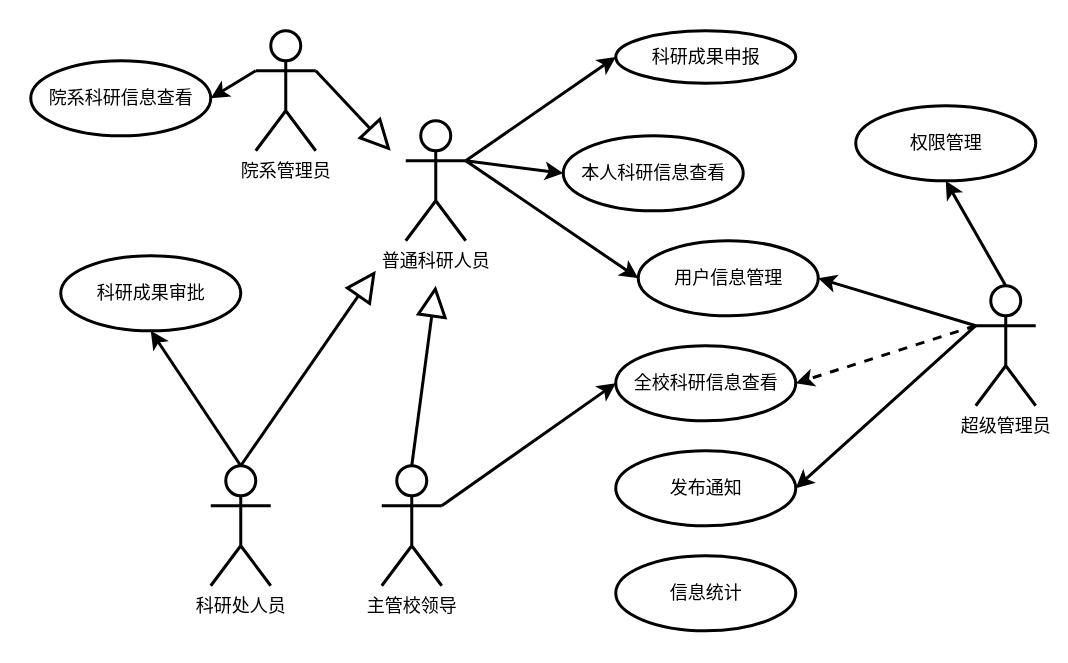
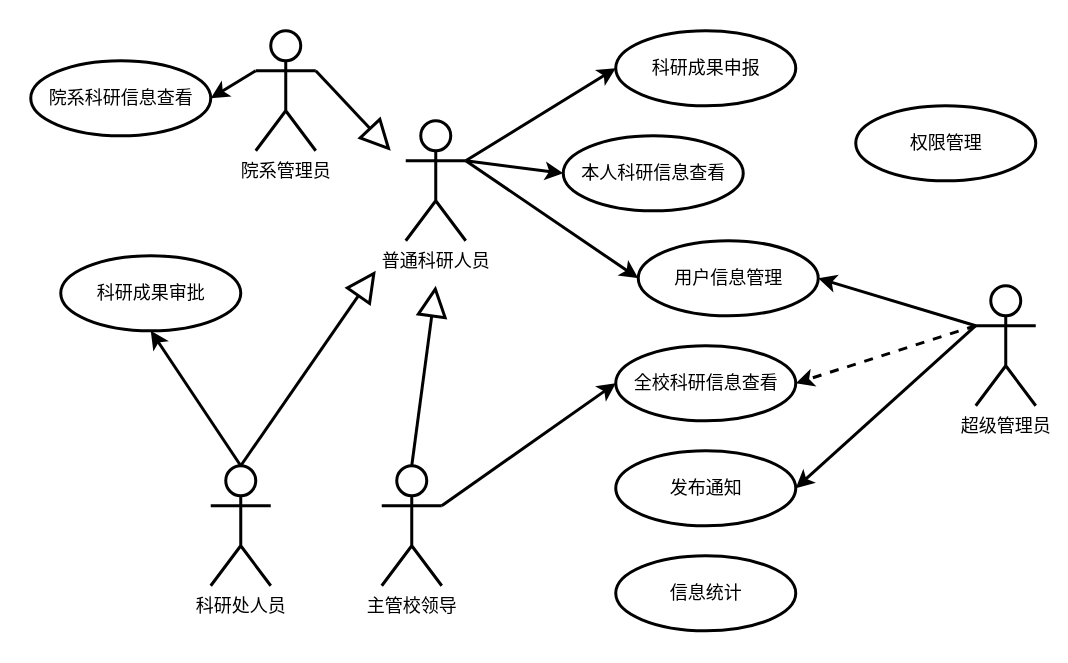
node "科研成果申报": size 180x53 -> 180x75
edge "超级管理员" -> "权限管理": removed
